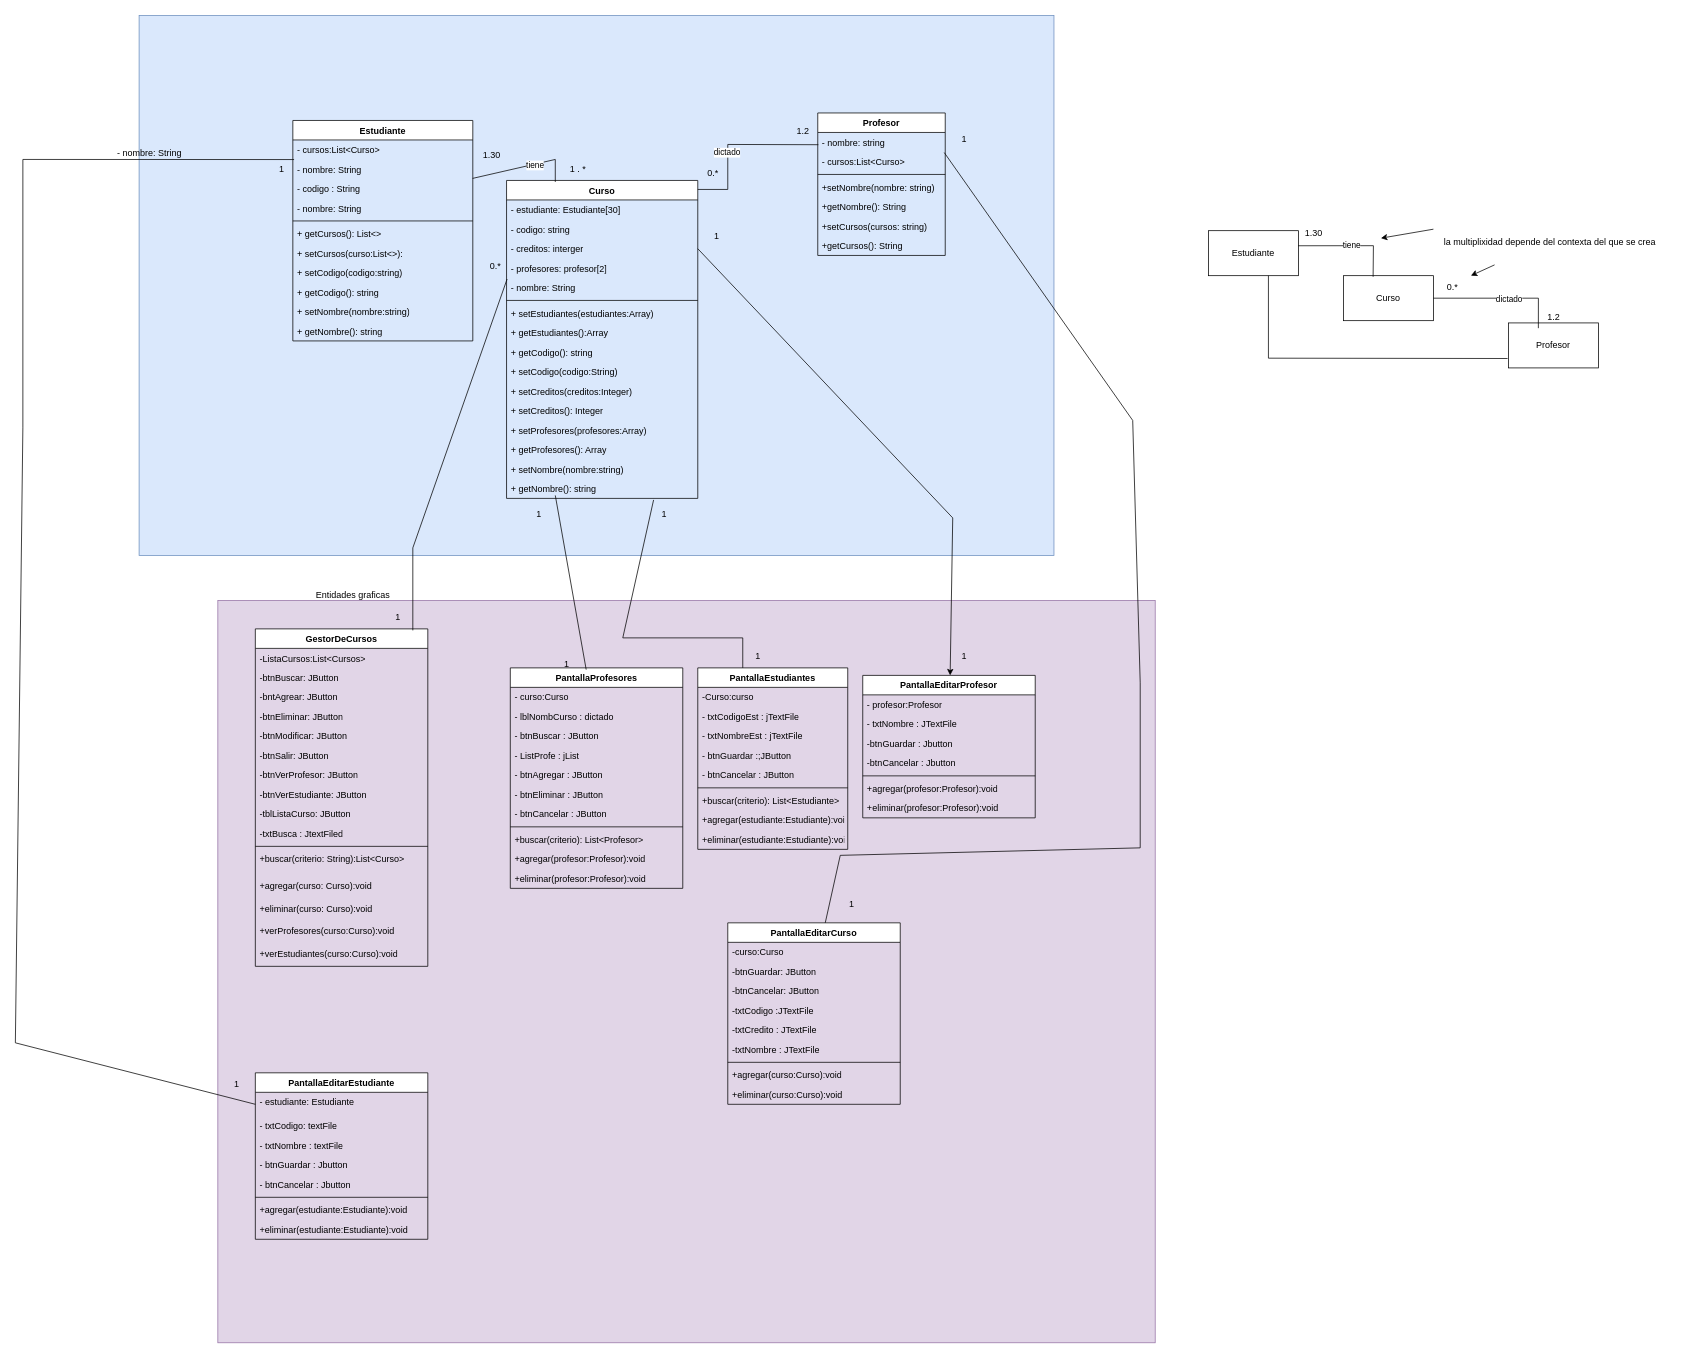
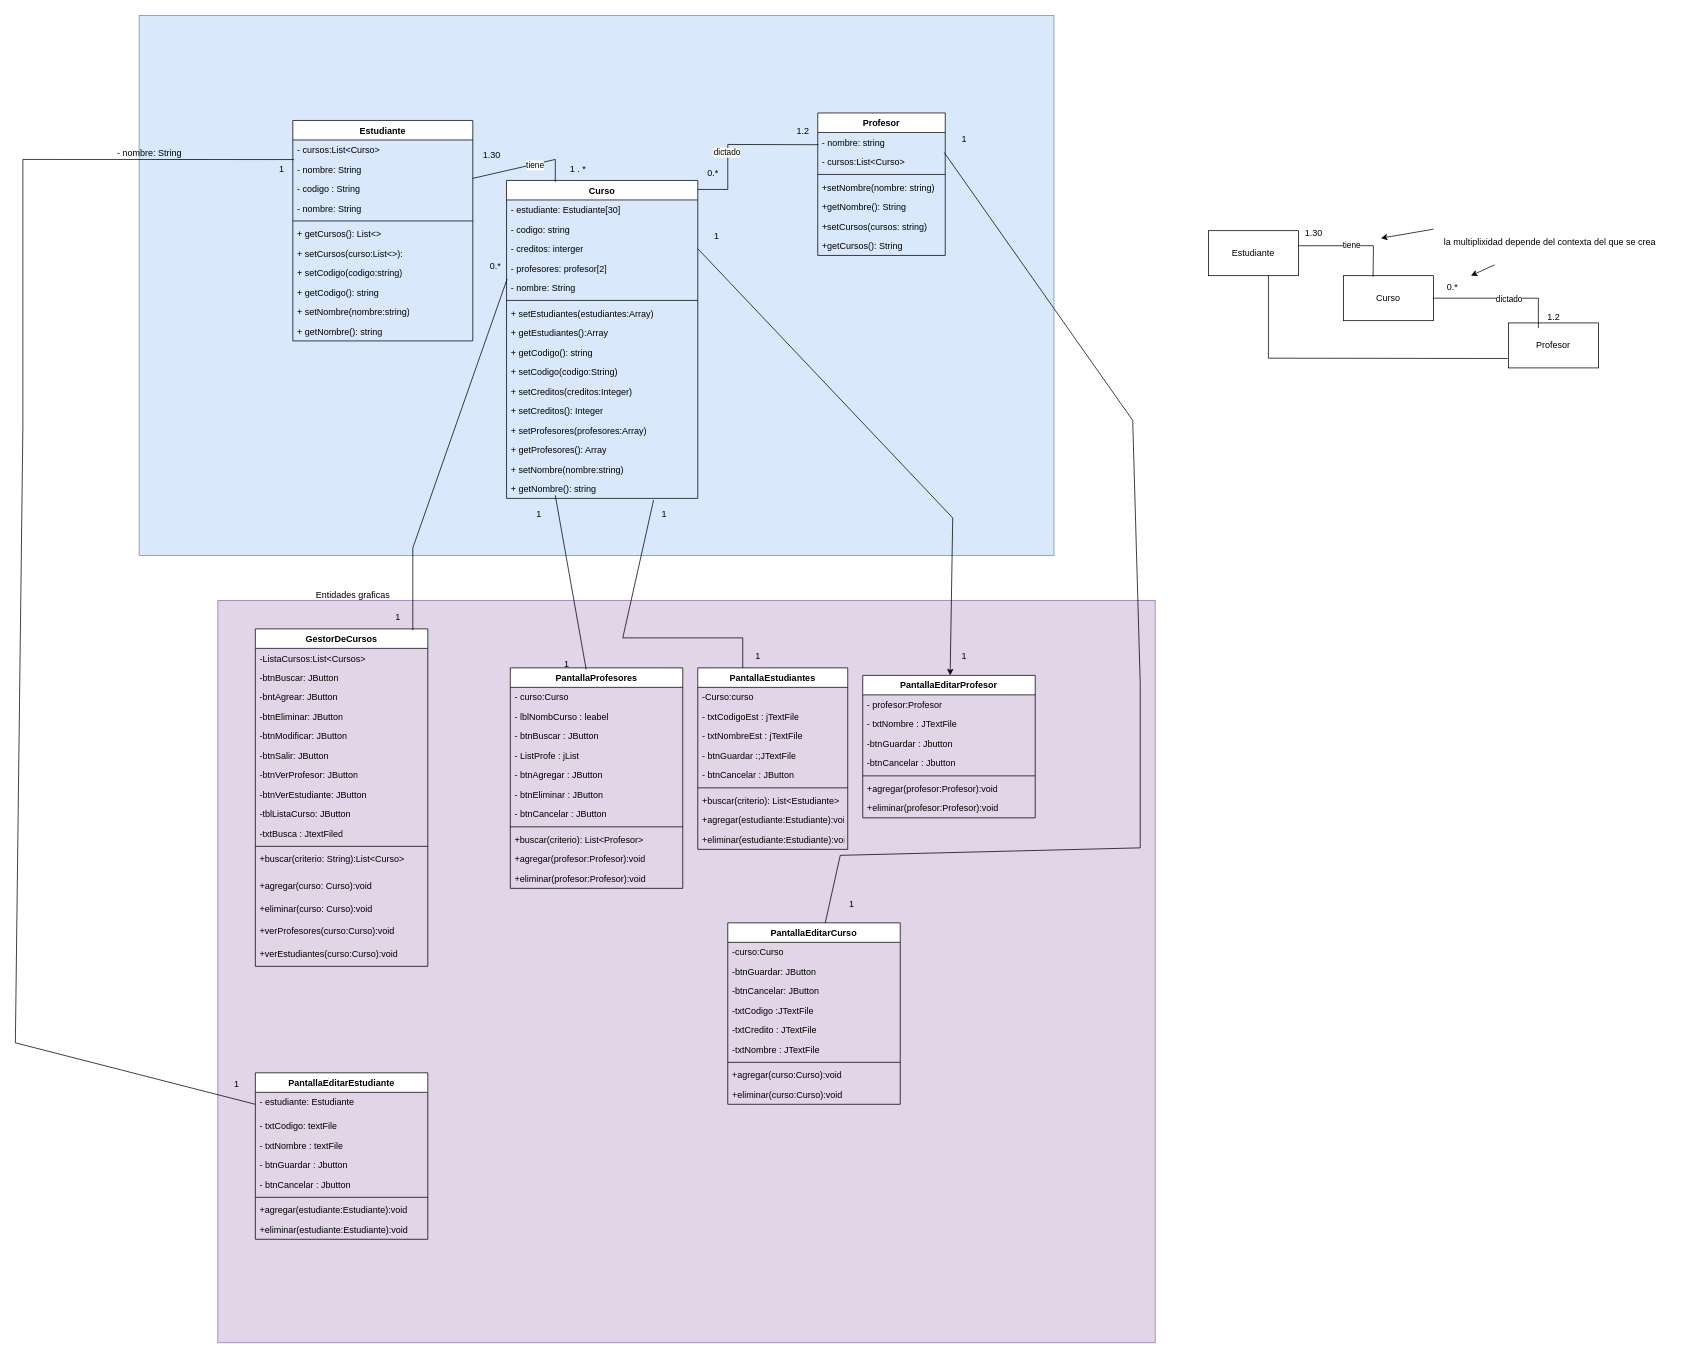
node "- lblNombCurso : dictado": label "- lblNombCurso : dictado" -> "- lblNombCurso : leabel"
node "- btnGuardar :;JButton": label "- btnGuardar :;JButton" -> "- btnGuardar :;JTextFile"
